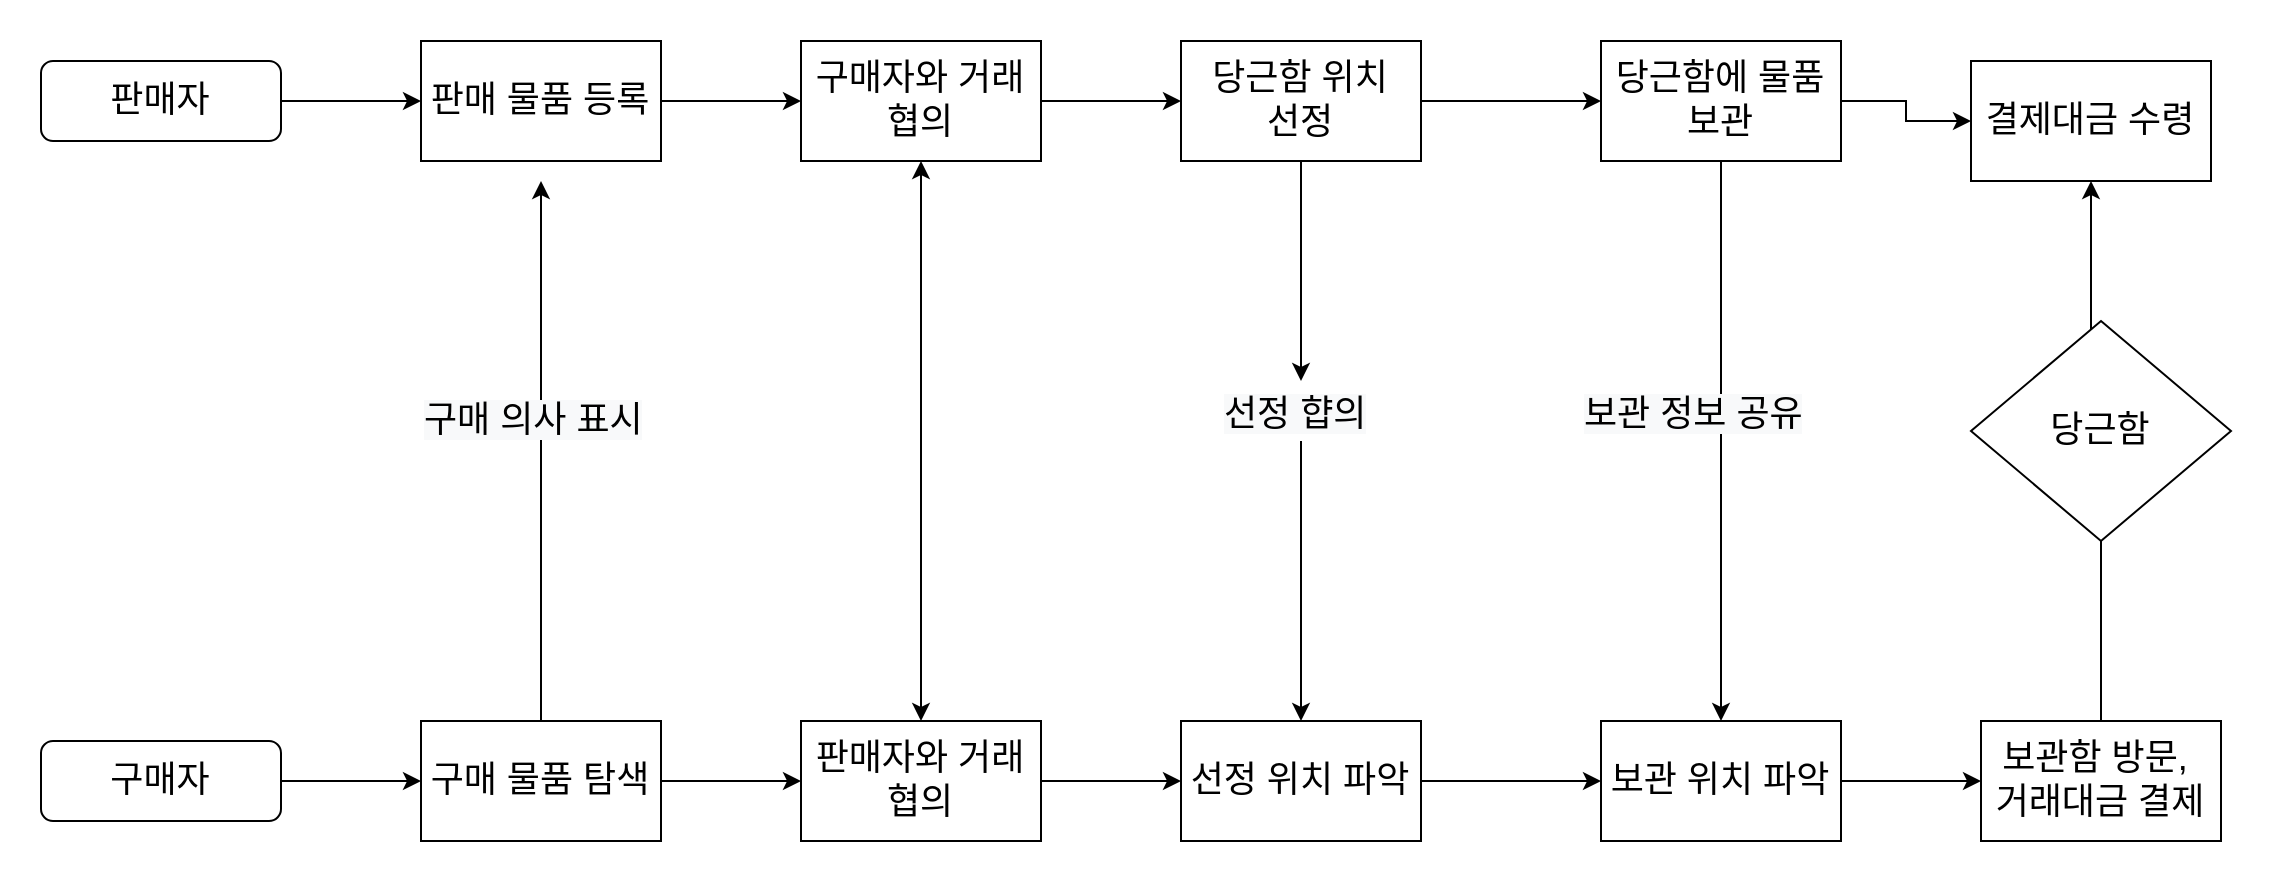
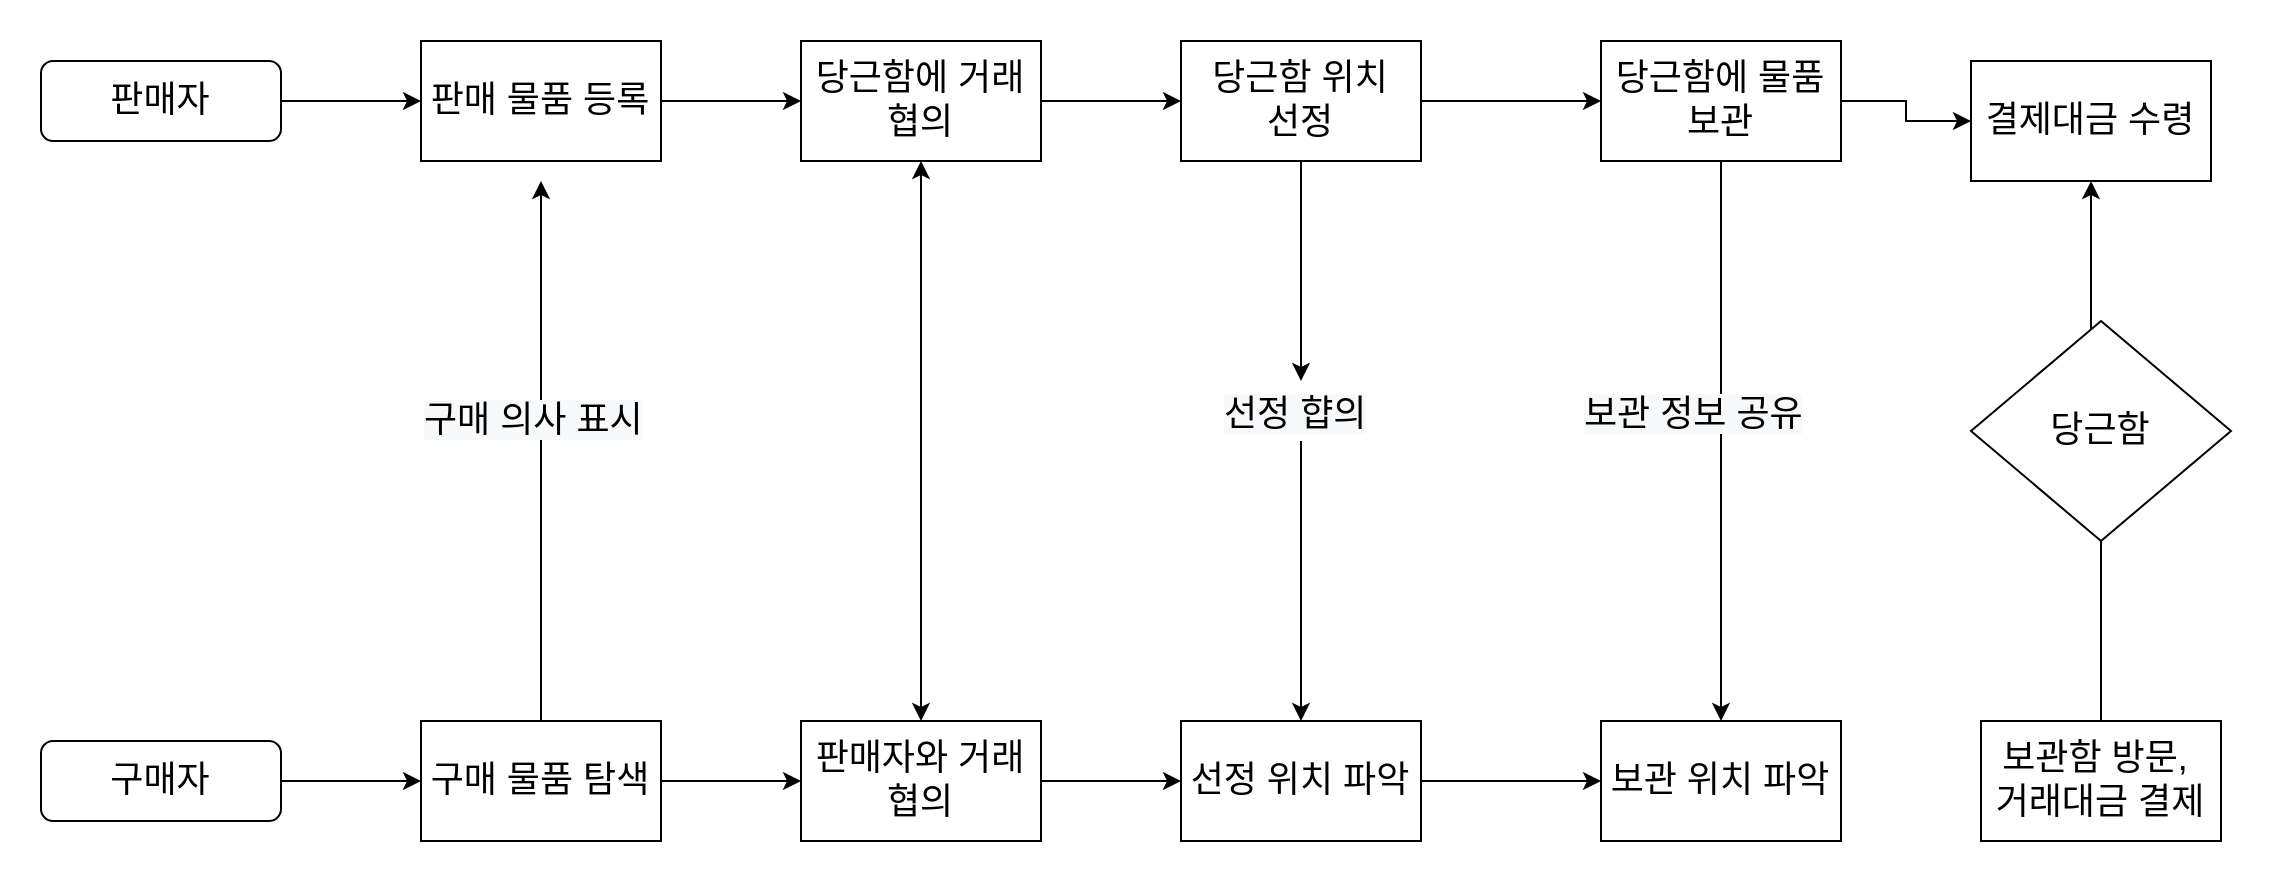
node "구매자와 거래 협의": label "구매자와 거래 협의" -> "당근함에 거래 협의"
edge "보관 위치 파악" -> "보관함 방문, 거래대금 결제": removed
